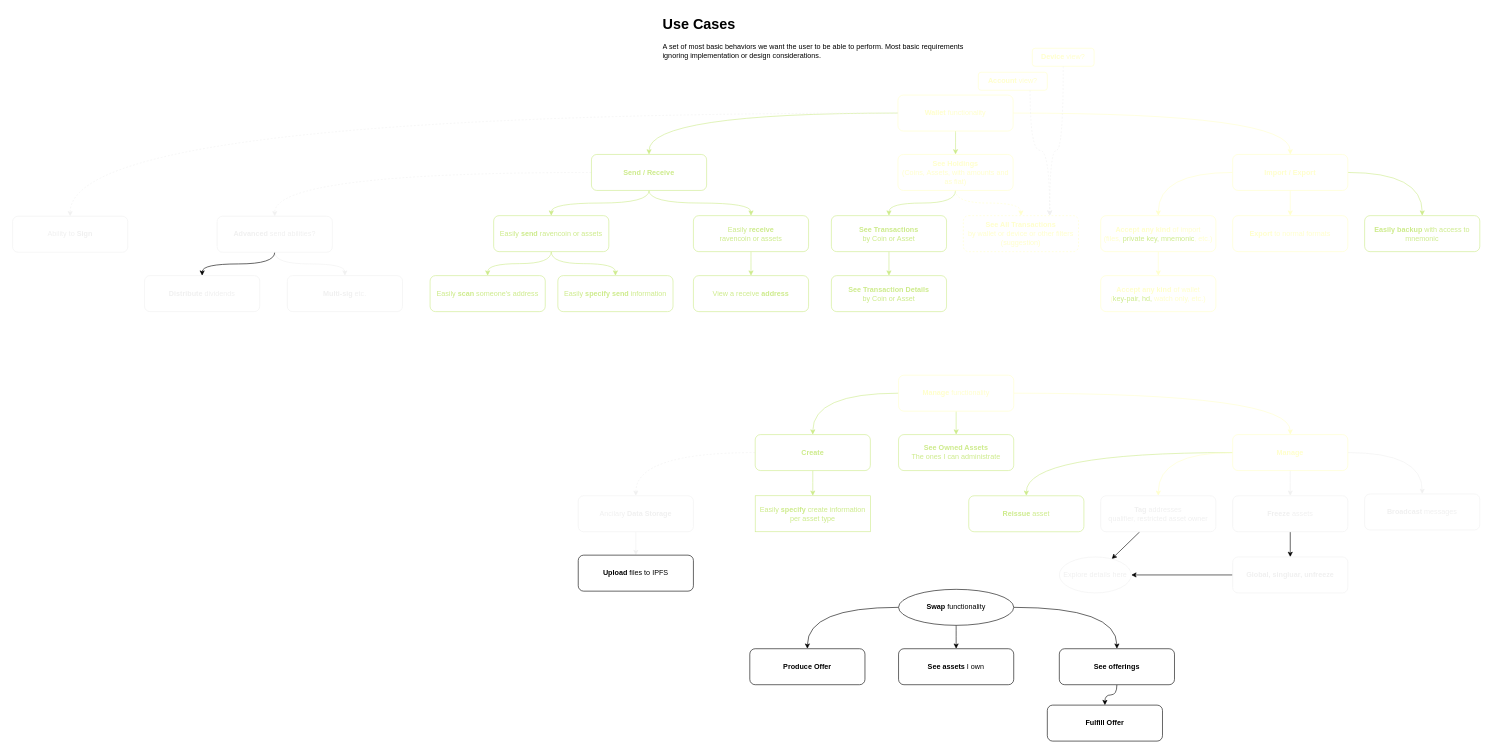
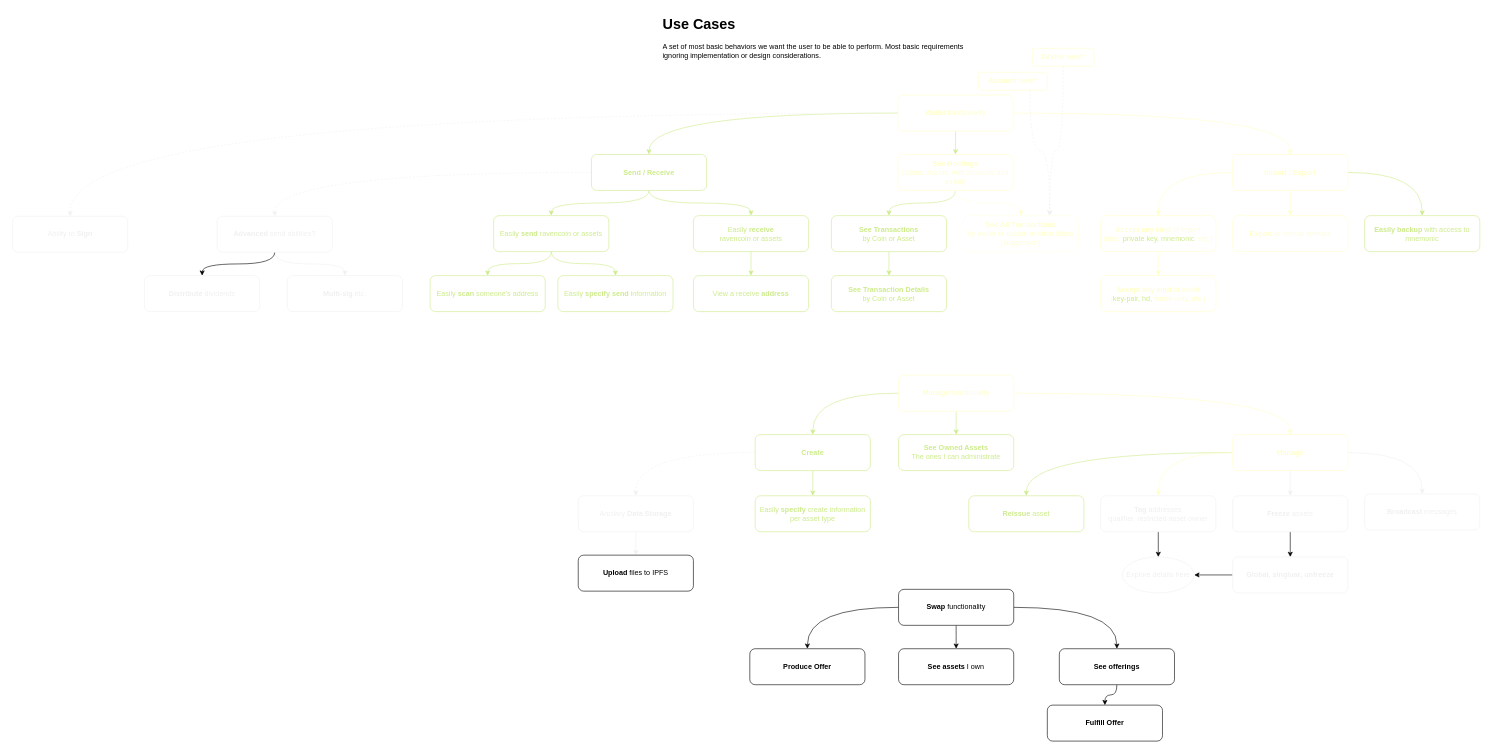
node "Easily specify create information per asset type": shape rectangle -> rounded rectangle
node "Explore details here": moved (1095, 575) -> (1158, 575)
node "Swap functionality": shape ellipse -> rounded rectangle
